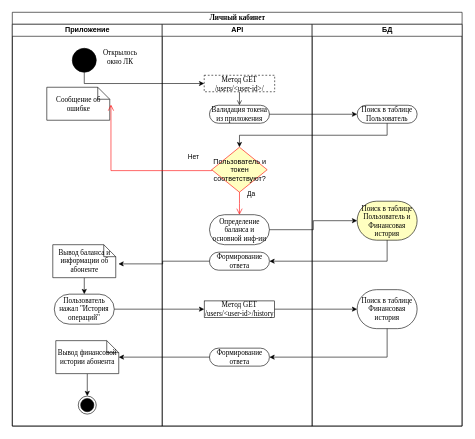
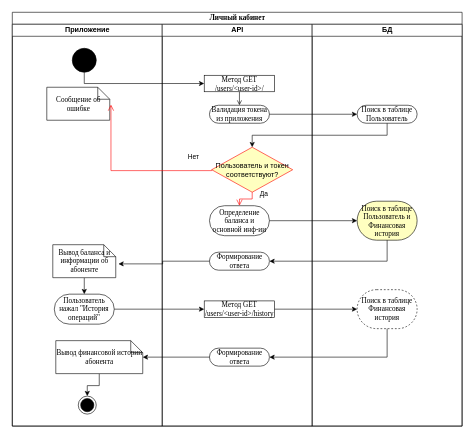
node "Открылось окно ЛК": removed
node "Метод GET /users/<user-id>/": style dashed -> solid
node "Пользователь и токен соответствуют?": size 56x45 -> 81x45
node "Определение баланса и основной инф-ии": moved (240, 230) -> (240, 221)
node "Поиск в таблице Финансовая история": style solid -> dashed
node "Вывод финансовой истории абонента": size 63x33 -> 87x33
